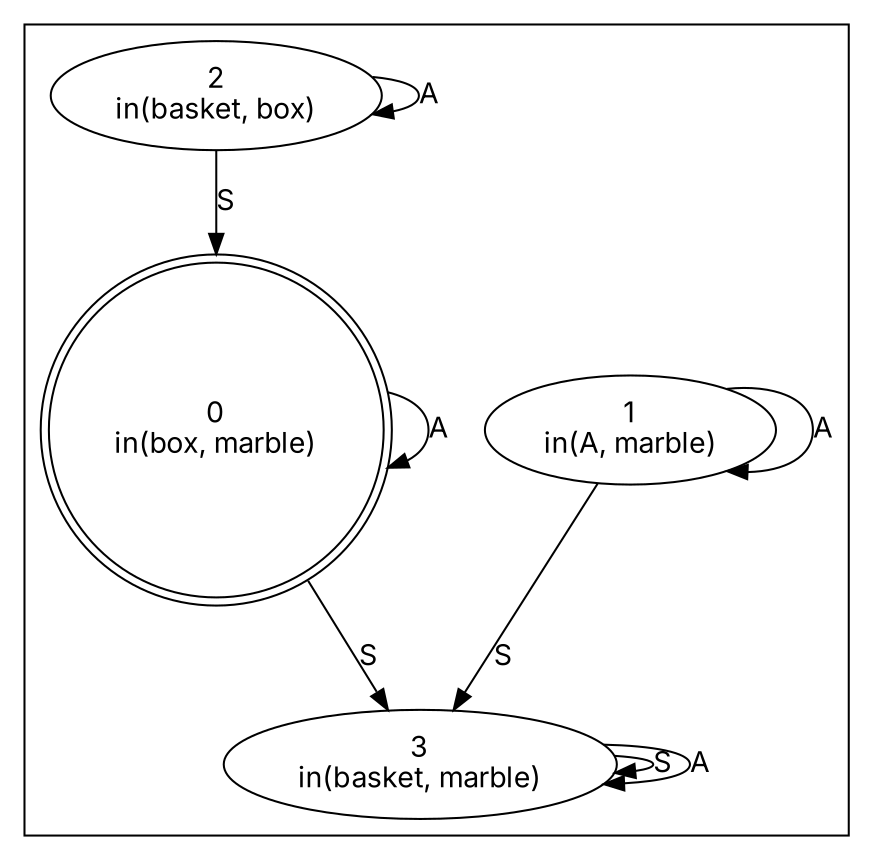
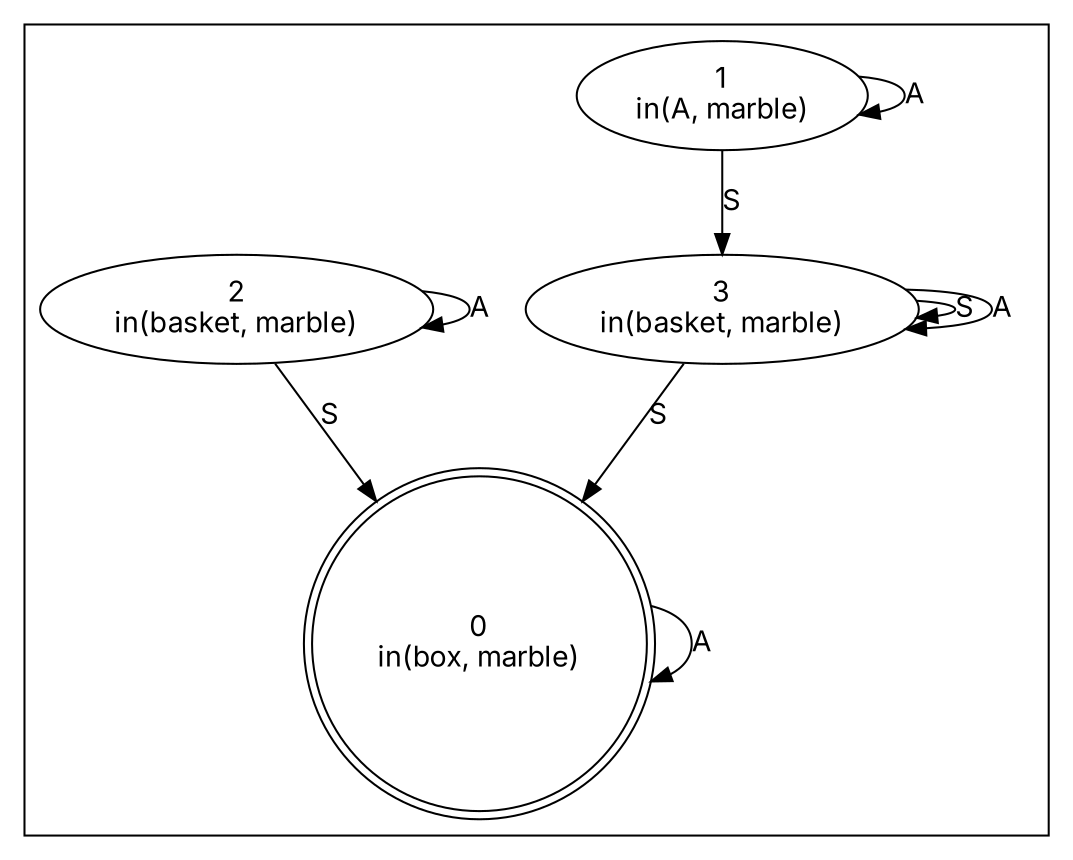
node "2 in(basket, box)": label "2 in(basket, box)" -> "2 in(basket, marble)"
edge "0 in(box, marble)" -> "3 in(basket, marble)": reversed
